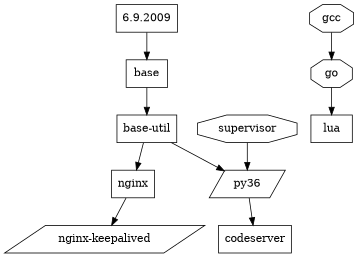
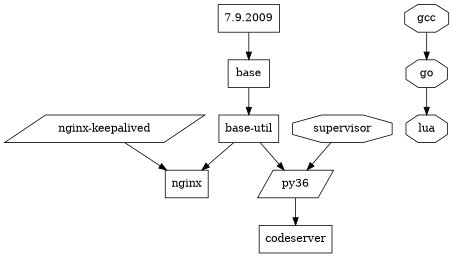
node "6.9.2009": label "6.9.2009" -> "7.9.2009"
node "lua": shape box -> octagon
edge "nginx" -> "nginx-keepalived": reversed
